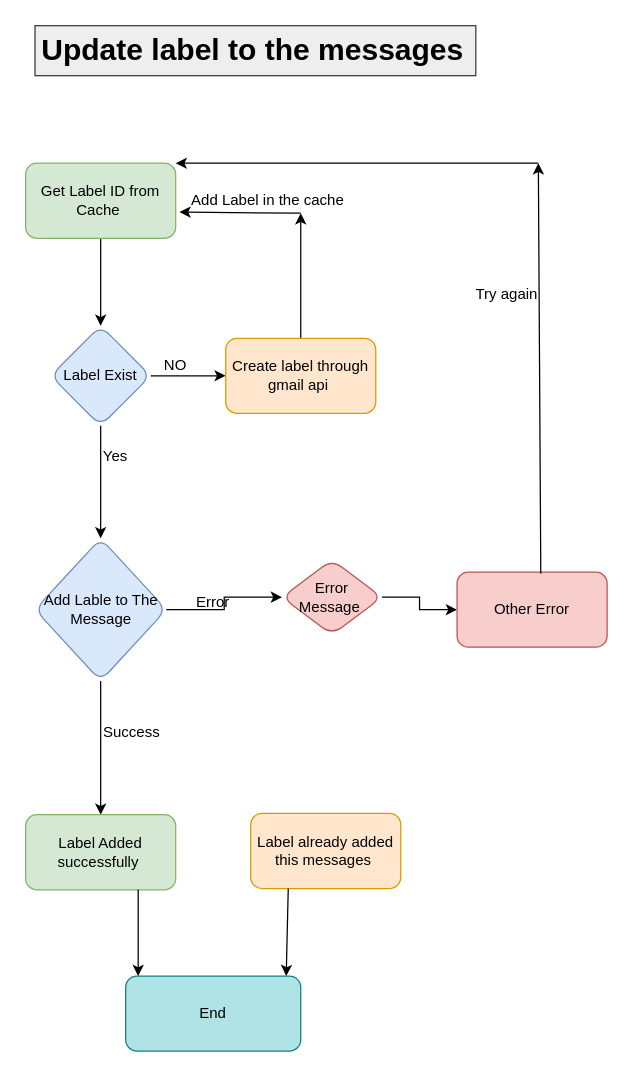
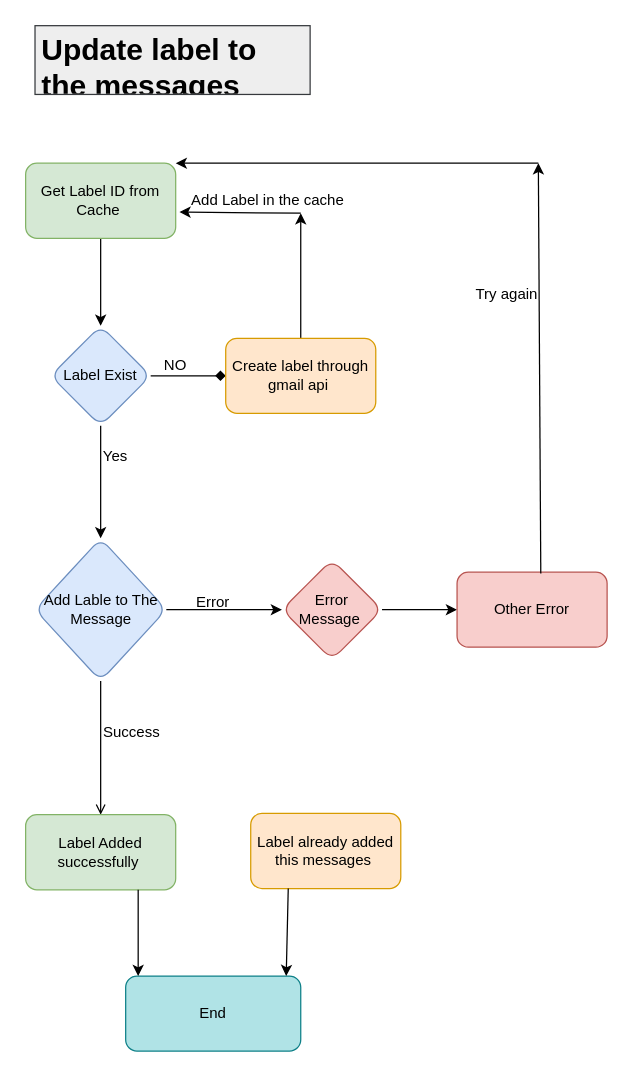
node "Update label to the messages": size 441x50 -> 275x69
edge "Label Exist" -> "Create label through gmail api": arrowhead classic -> diamond
node "Error Message": size 100x75 -> 100x100
edge "Add Lable to The Message" -> "Label Added successfully": arrowhead classic -> open
